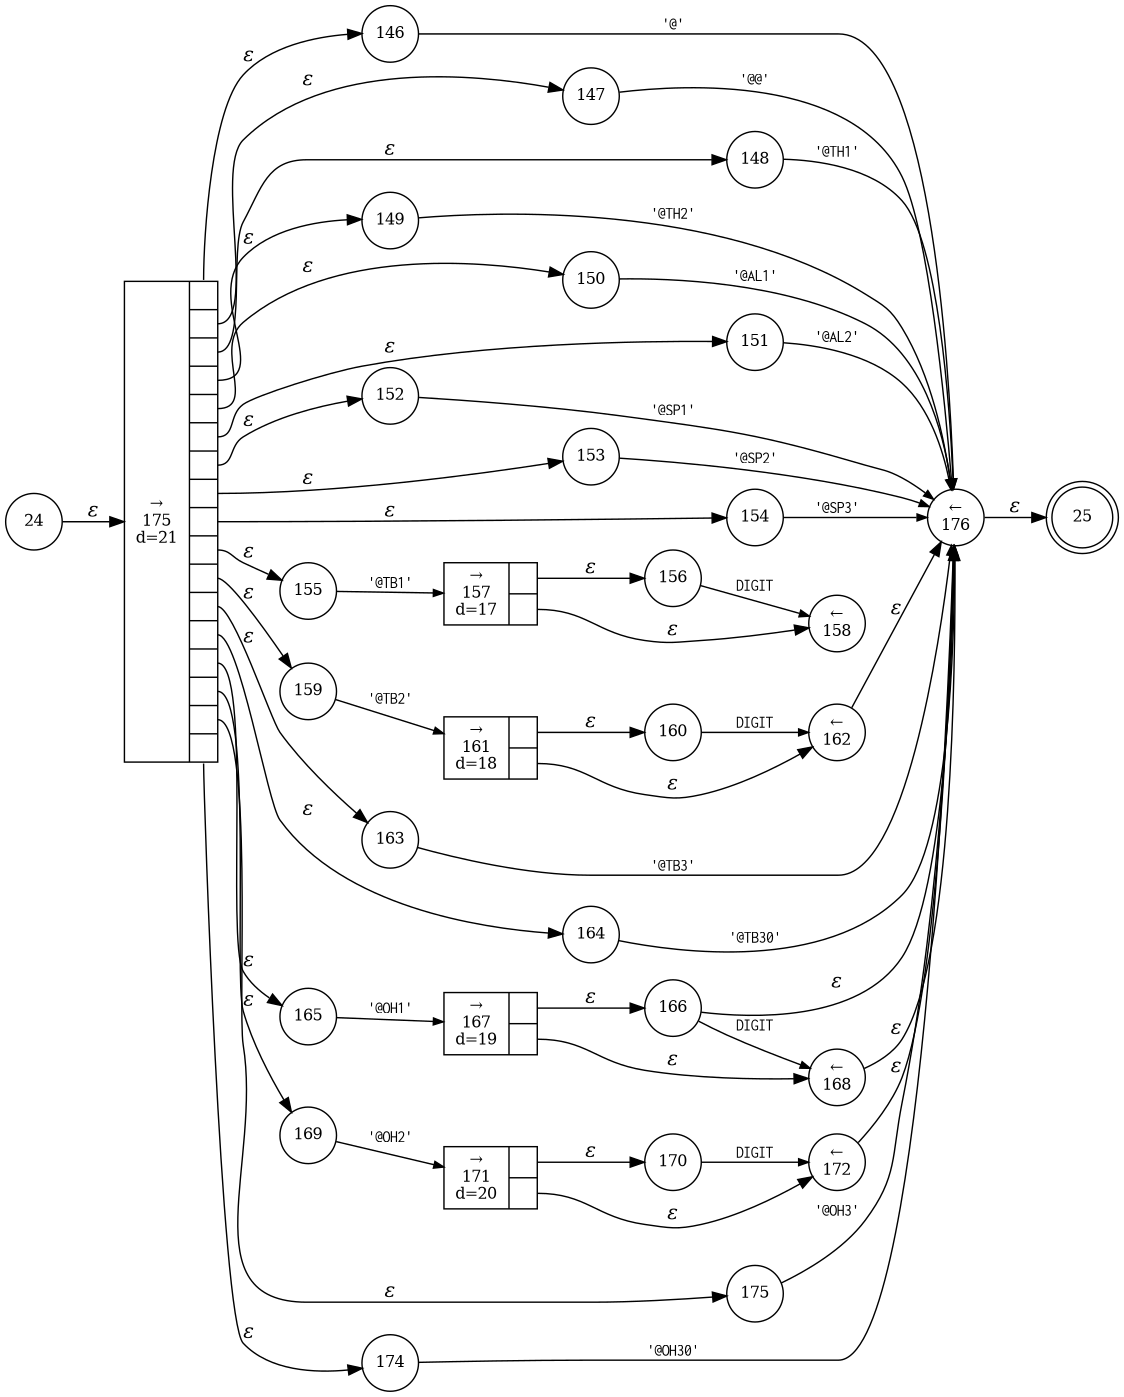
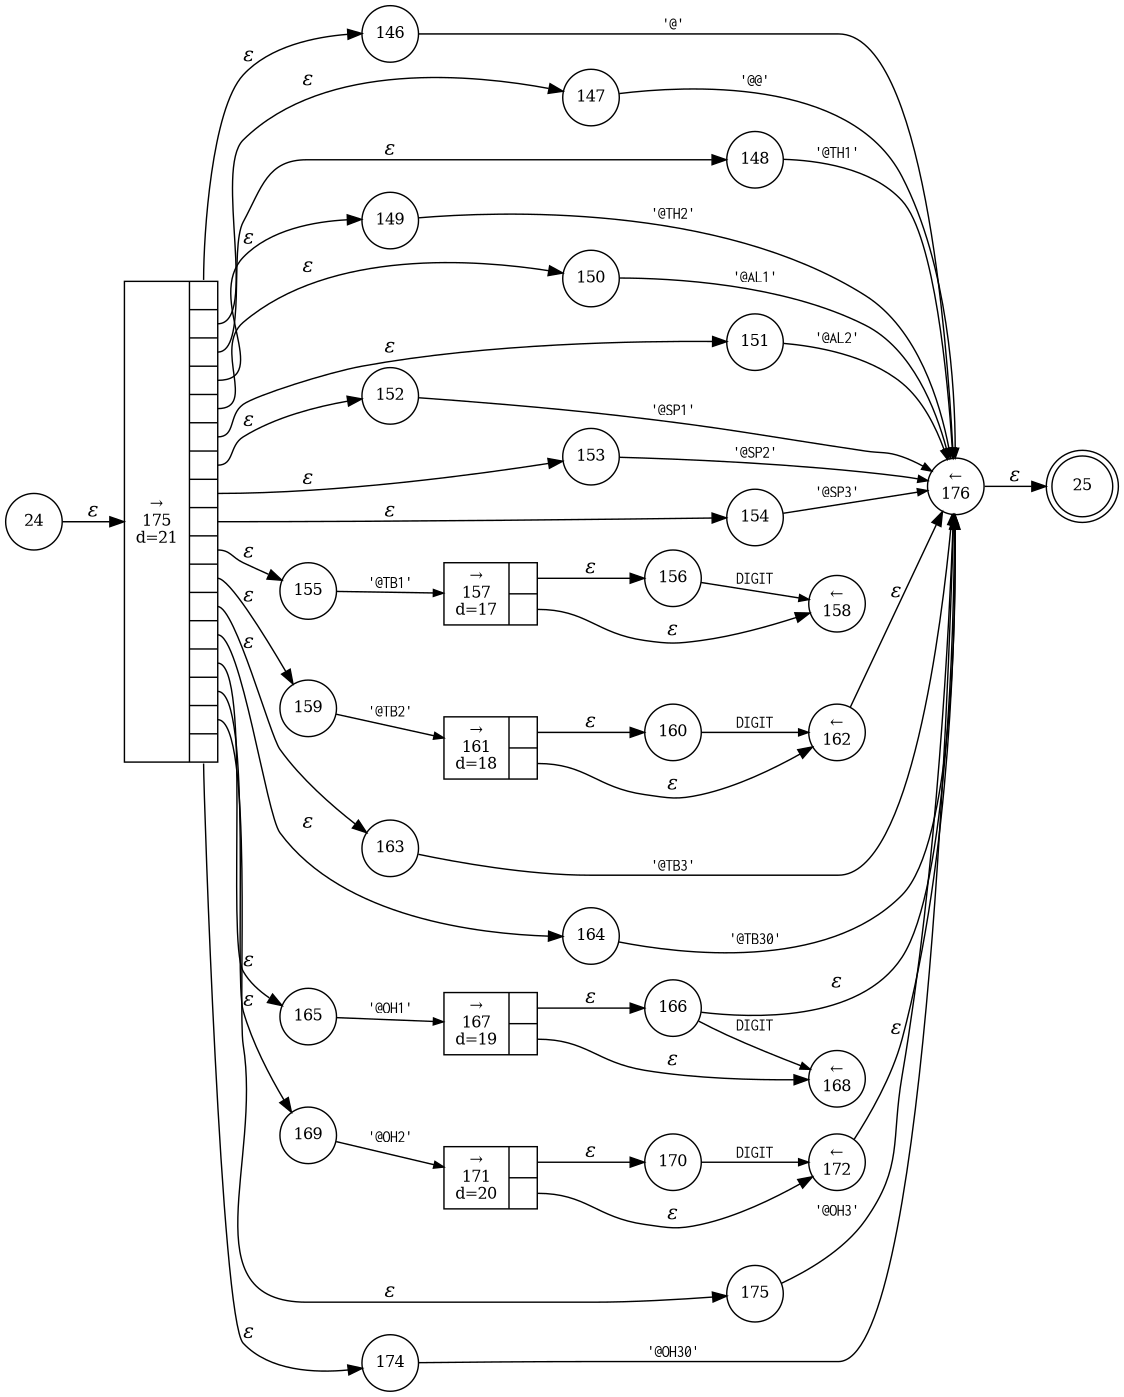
edge "← 168" -> "← 176": removed, label "ε"
